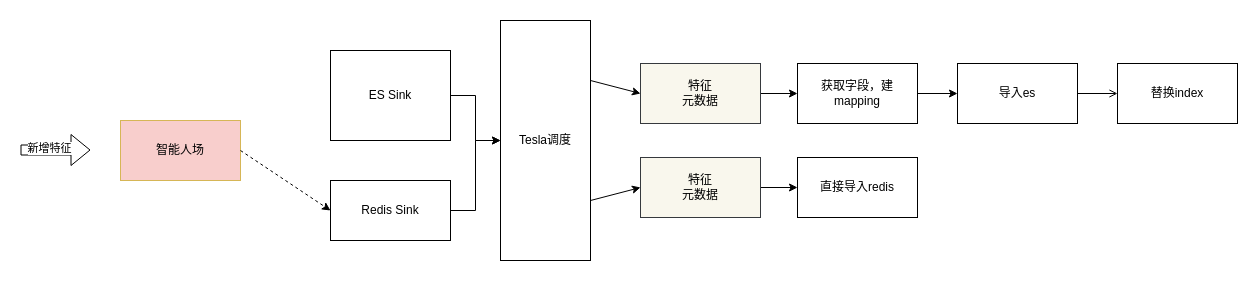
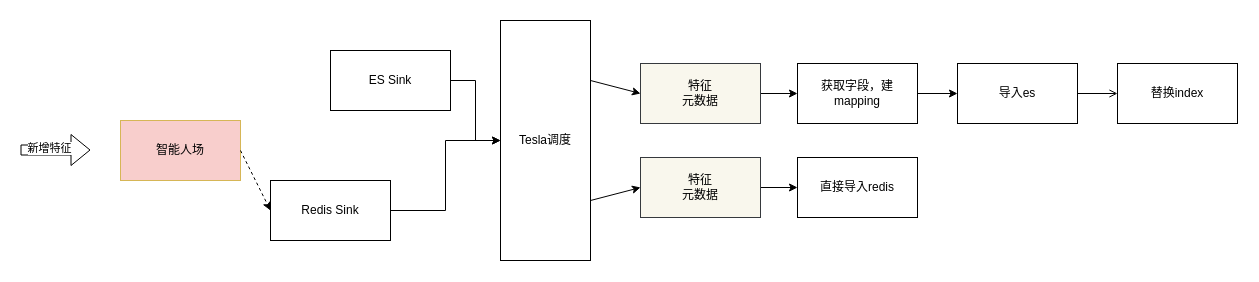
node "ES Sink": size 120x90 -> 120x60
node "Redis Sink": moved (391, 211) -> (331, 211)
